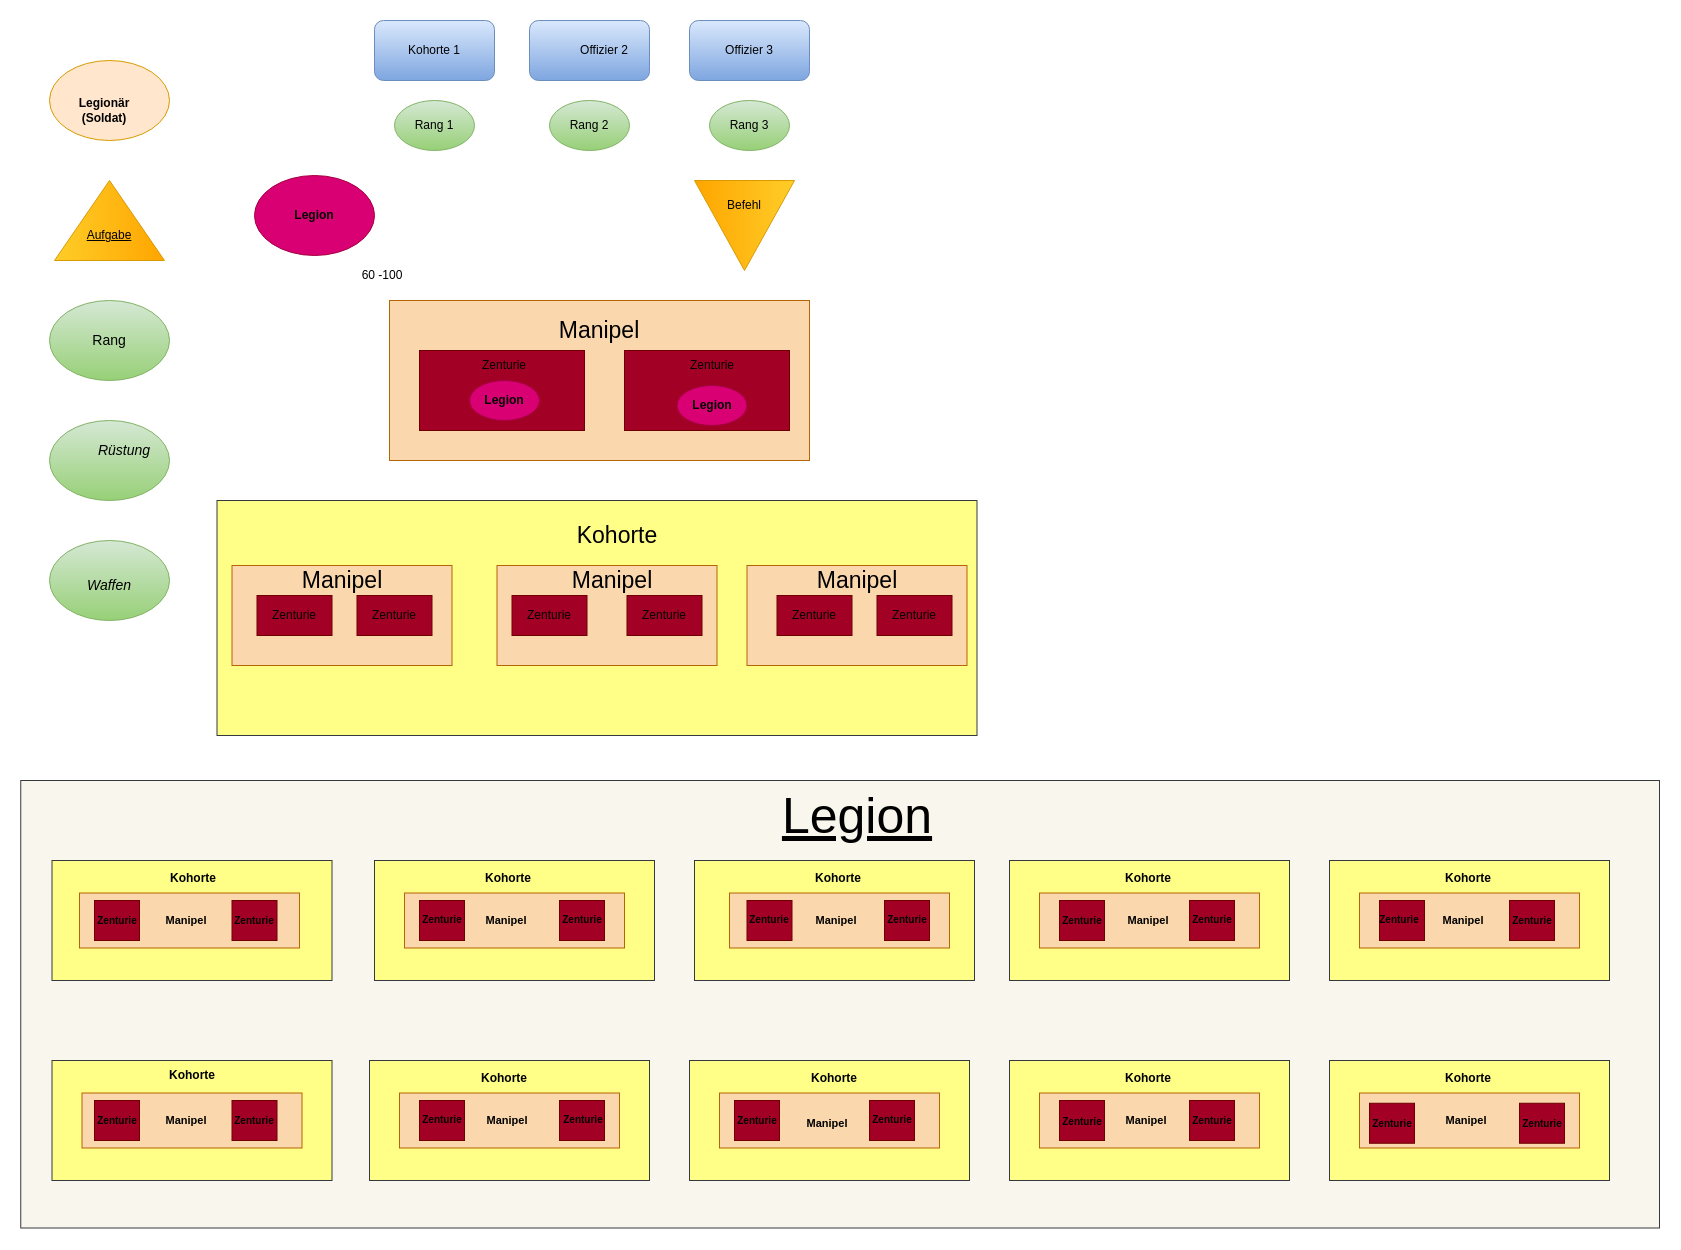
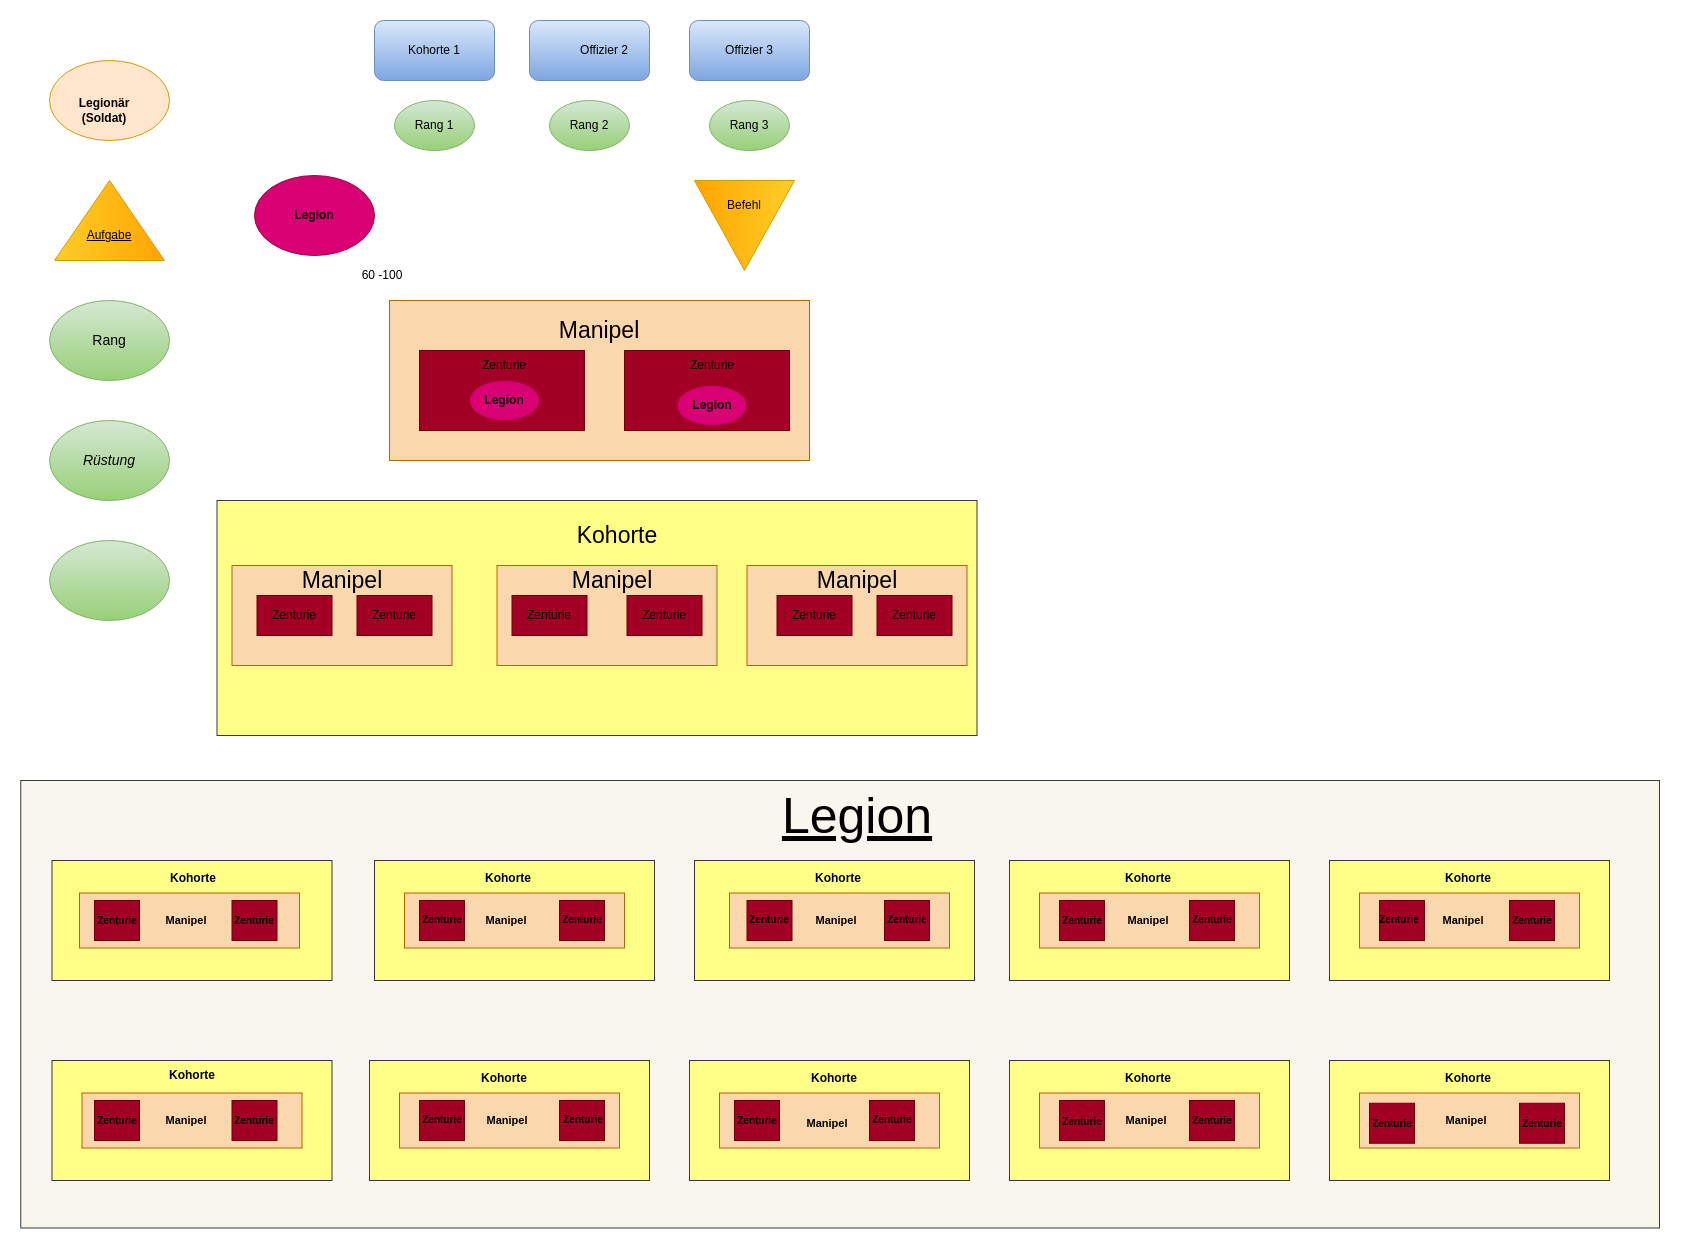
node "Rüstung": moved (125, 451) -> (110, 461)
node "Waffen": removed
